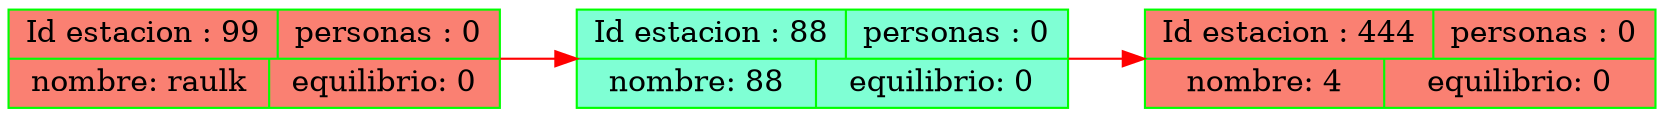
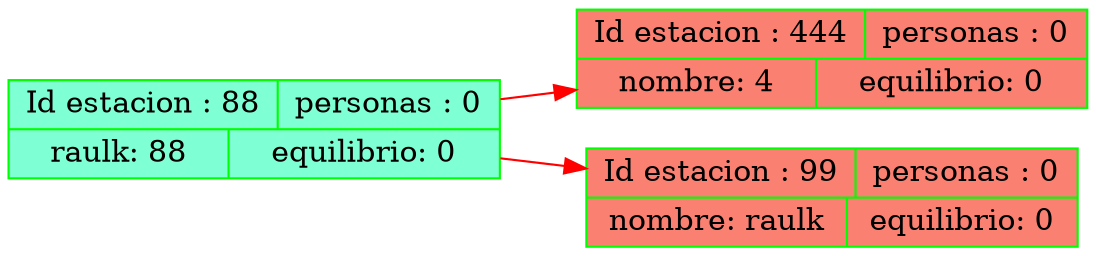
edge "Id estacion : 99" -> "Id estacion : 88": reversed
node "Id estacion : 88": text "nombre: 88" -> "raulk: 88"
